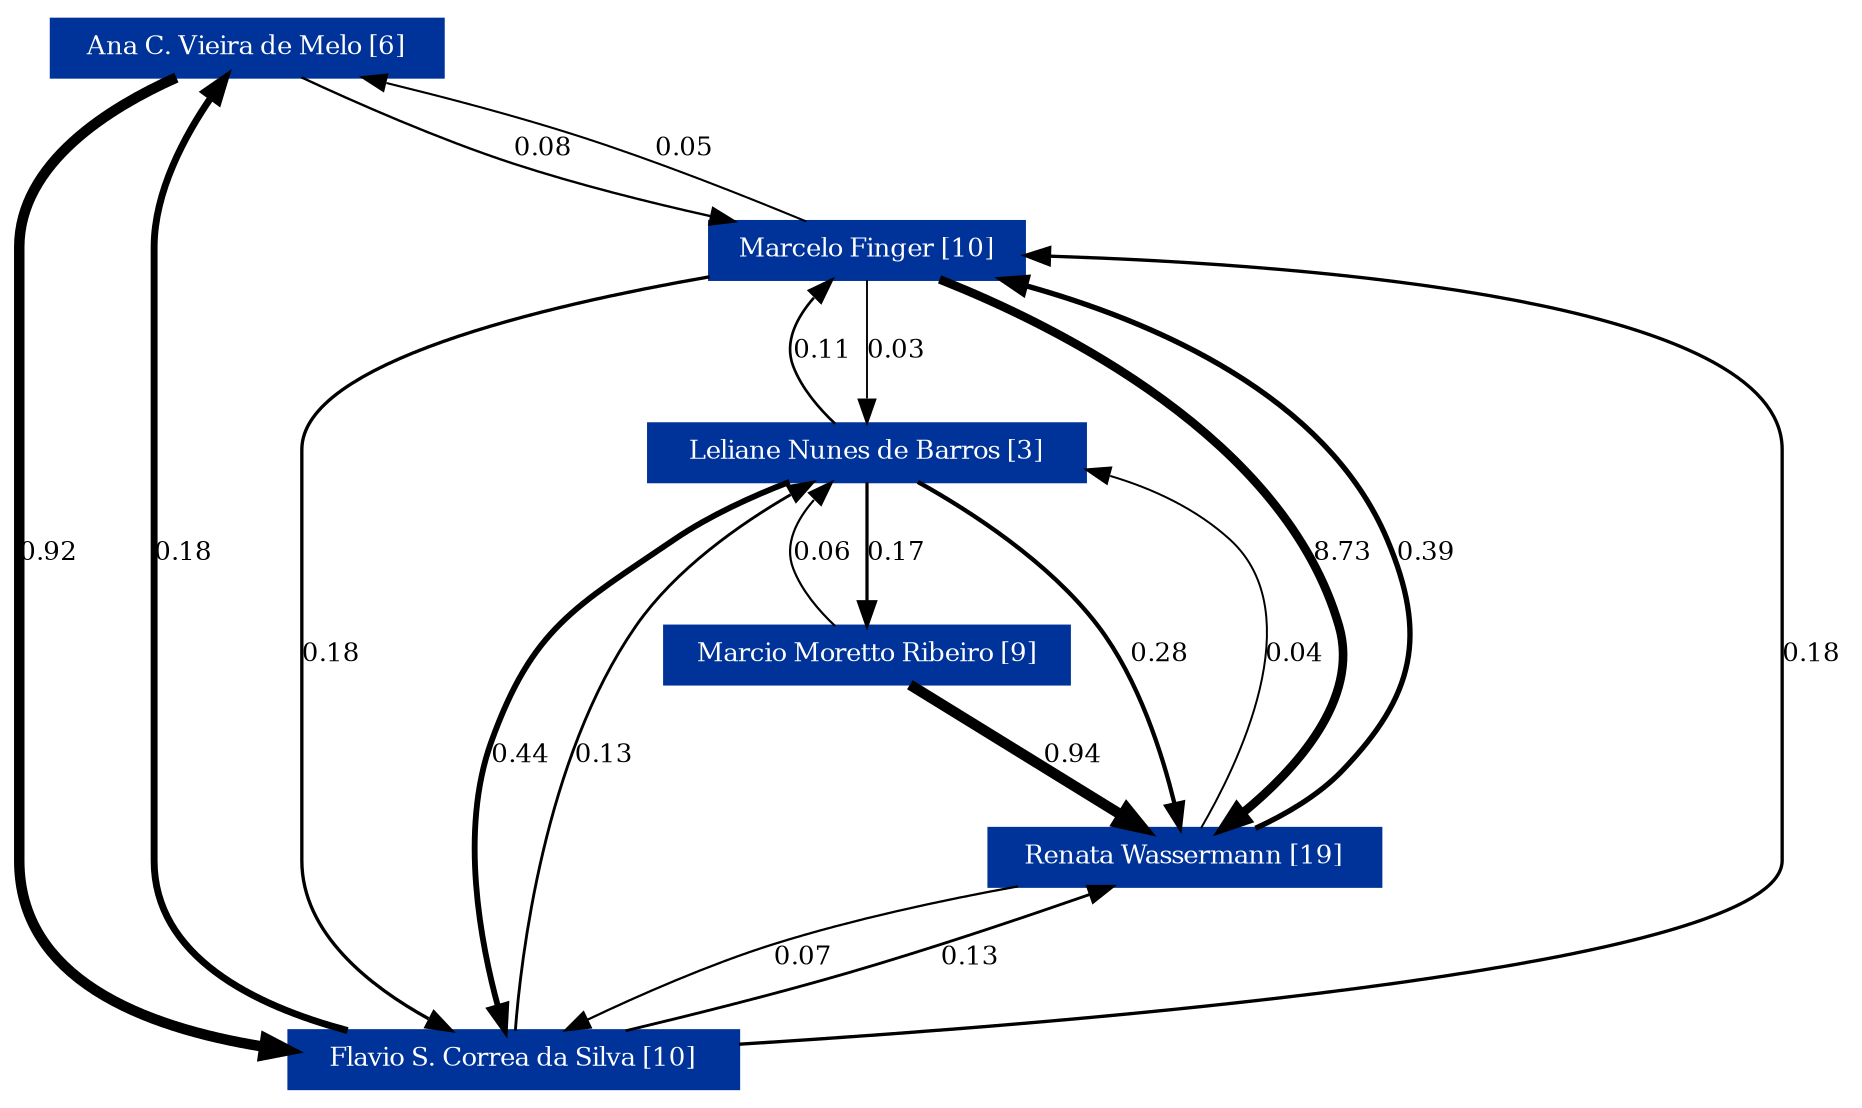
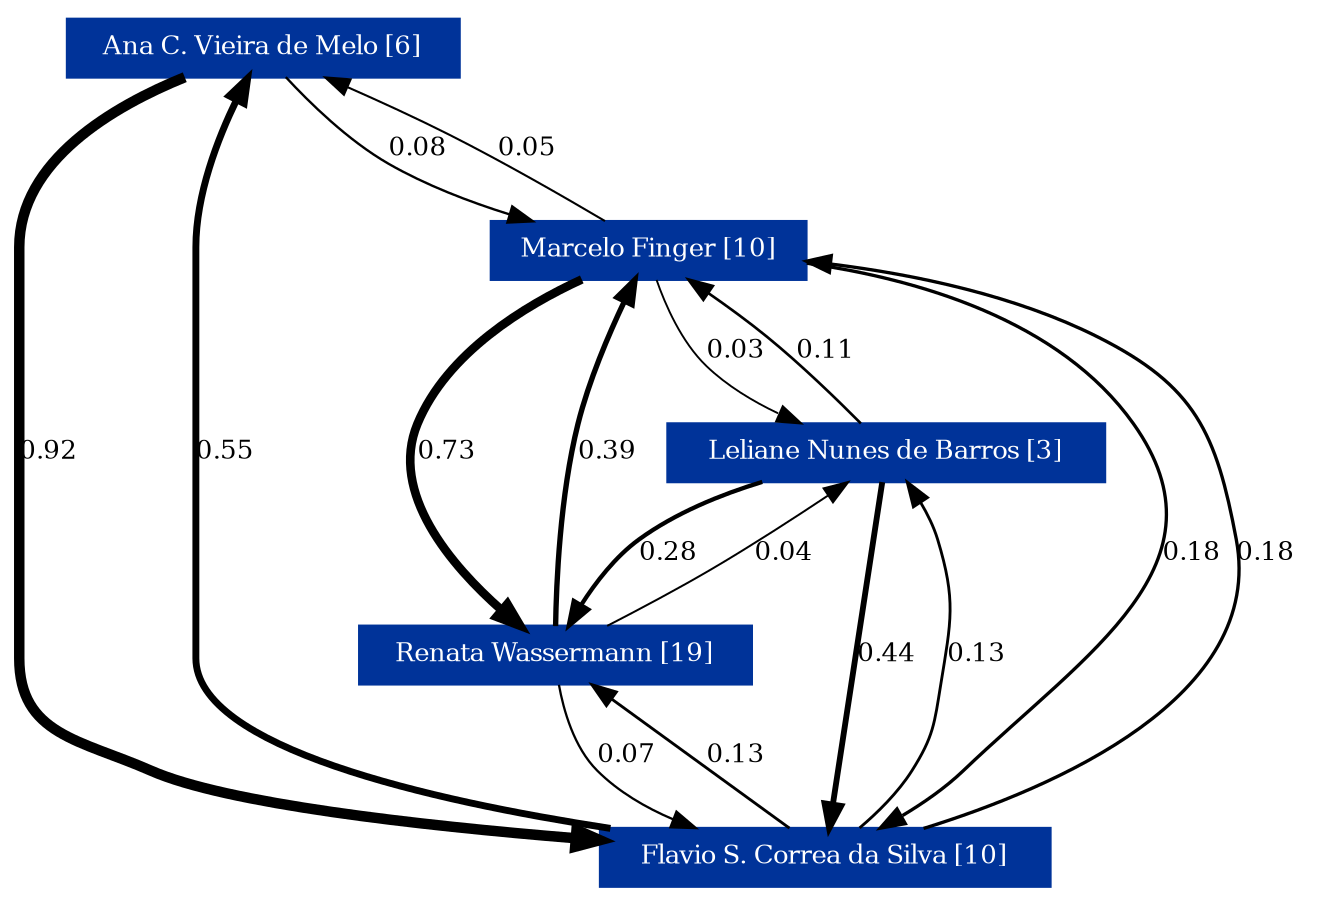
edge "Flavio S. Correa da Silva [10]" -> "Ana C. Vieira de Melo [6]": label "0.18" -> "0.55"
edge "Marcelo Finger [10]" -> "Renata Wassermann [19]": label "8.73" -> "0.73"
node "Marcio Moretto Ribeiro [9]": removed
